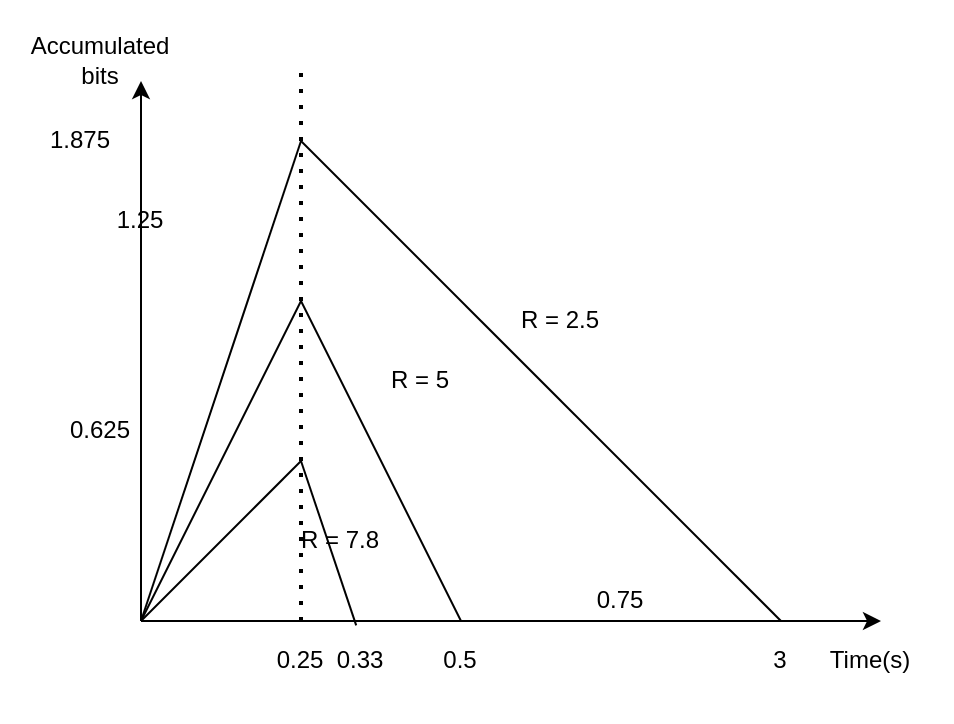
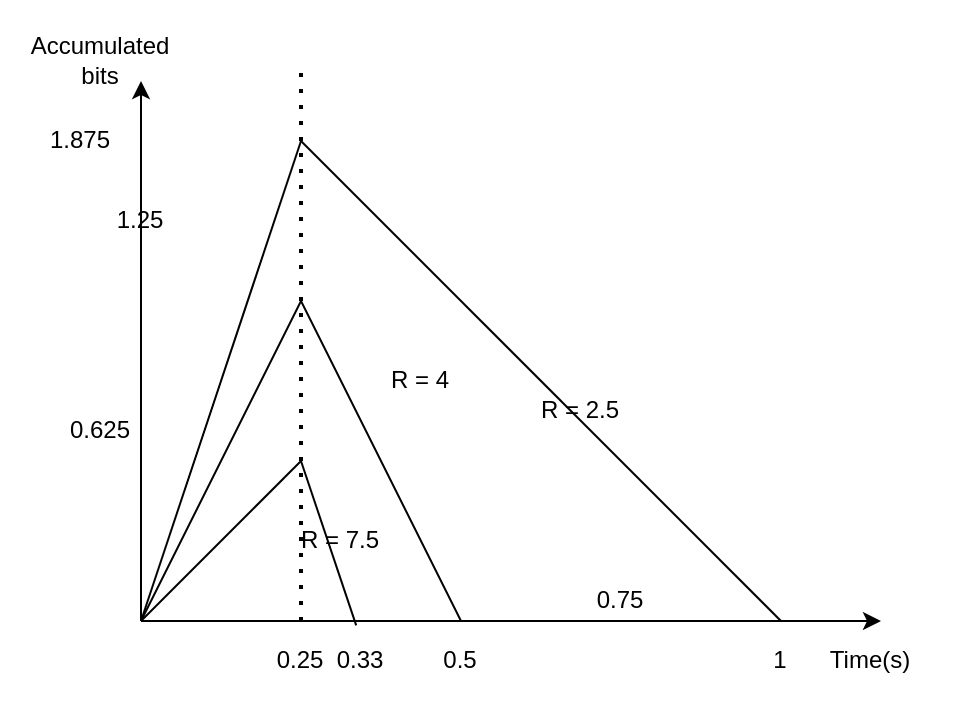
node "R = 2.5": moved (561, 321) -> (581, 411)
node "R = 5": label "R = 5" -> "R = 4"
node "R = 7.8": label "R = 7.8" -> "R = 7.5"
node "3": label "3" -> "1"
